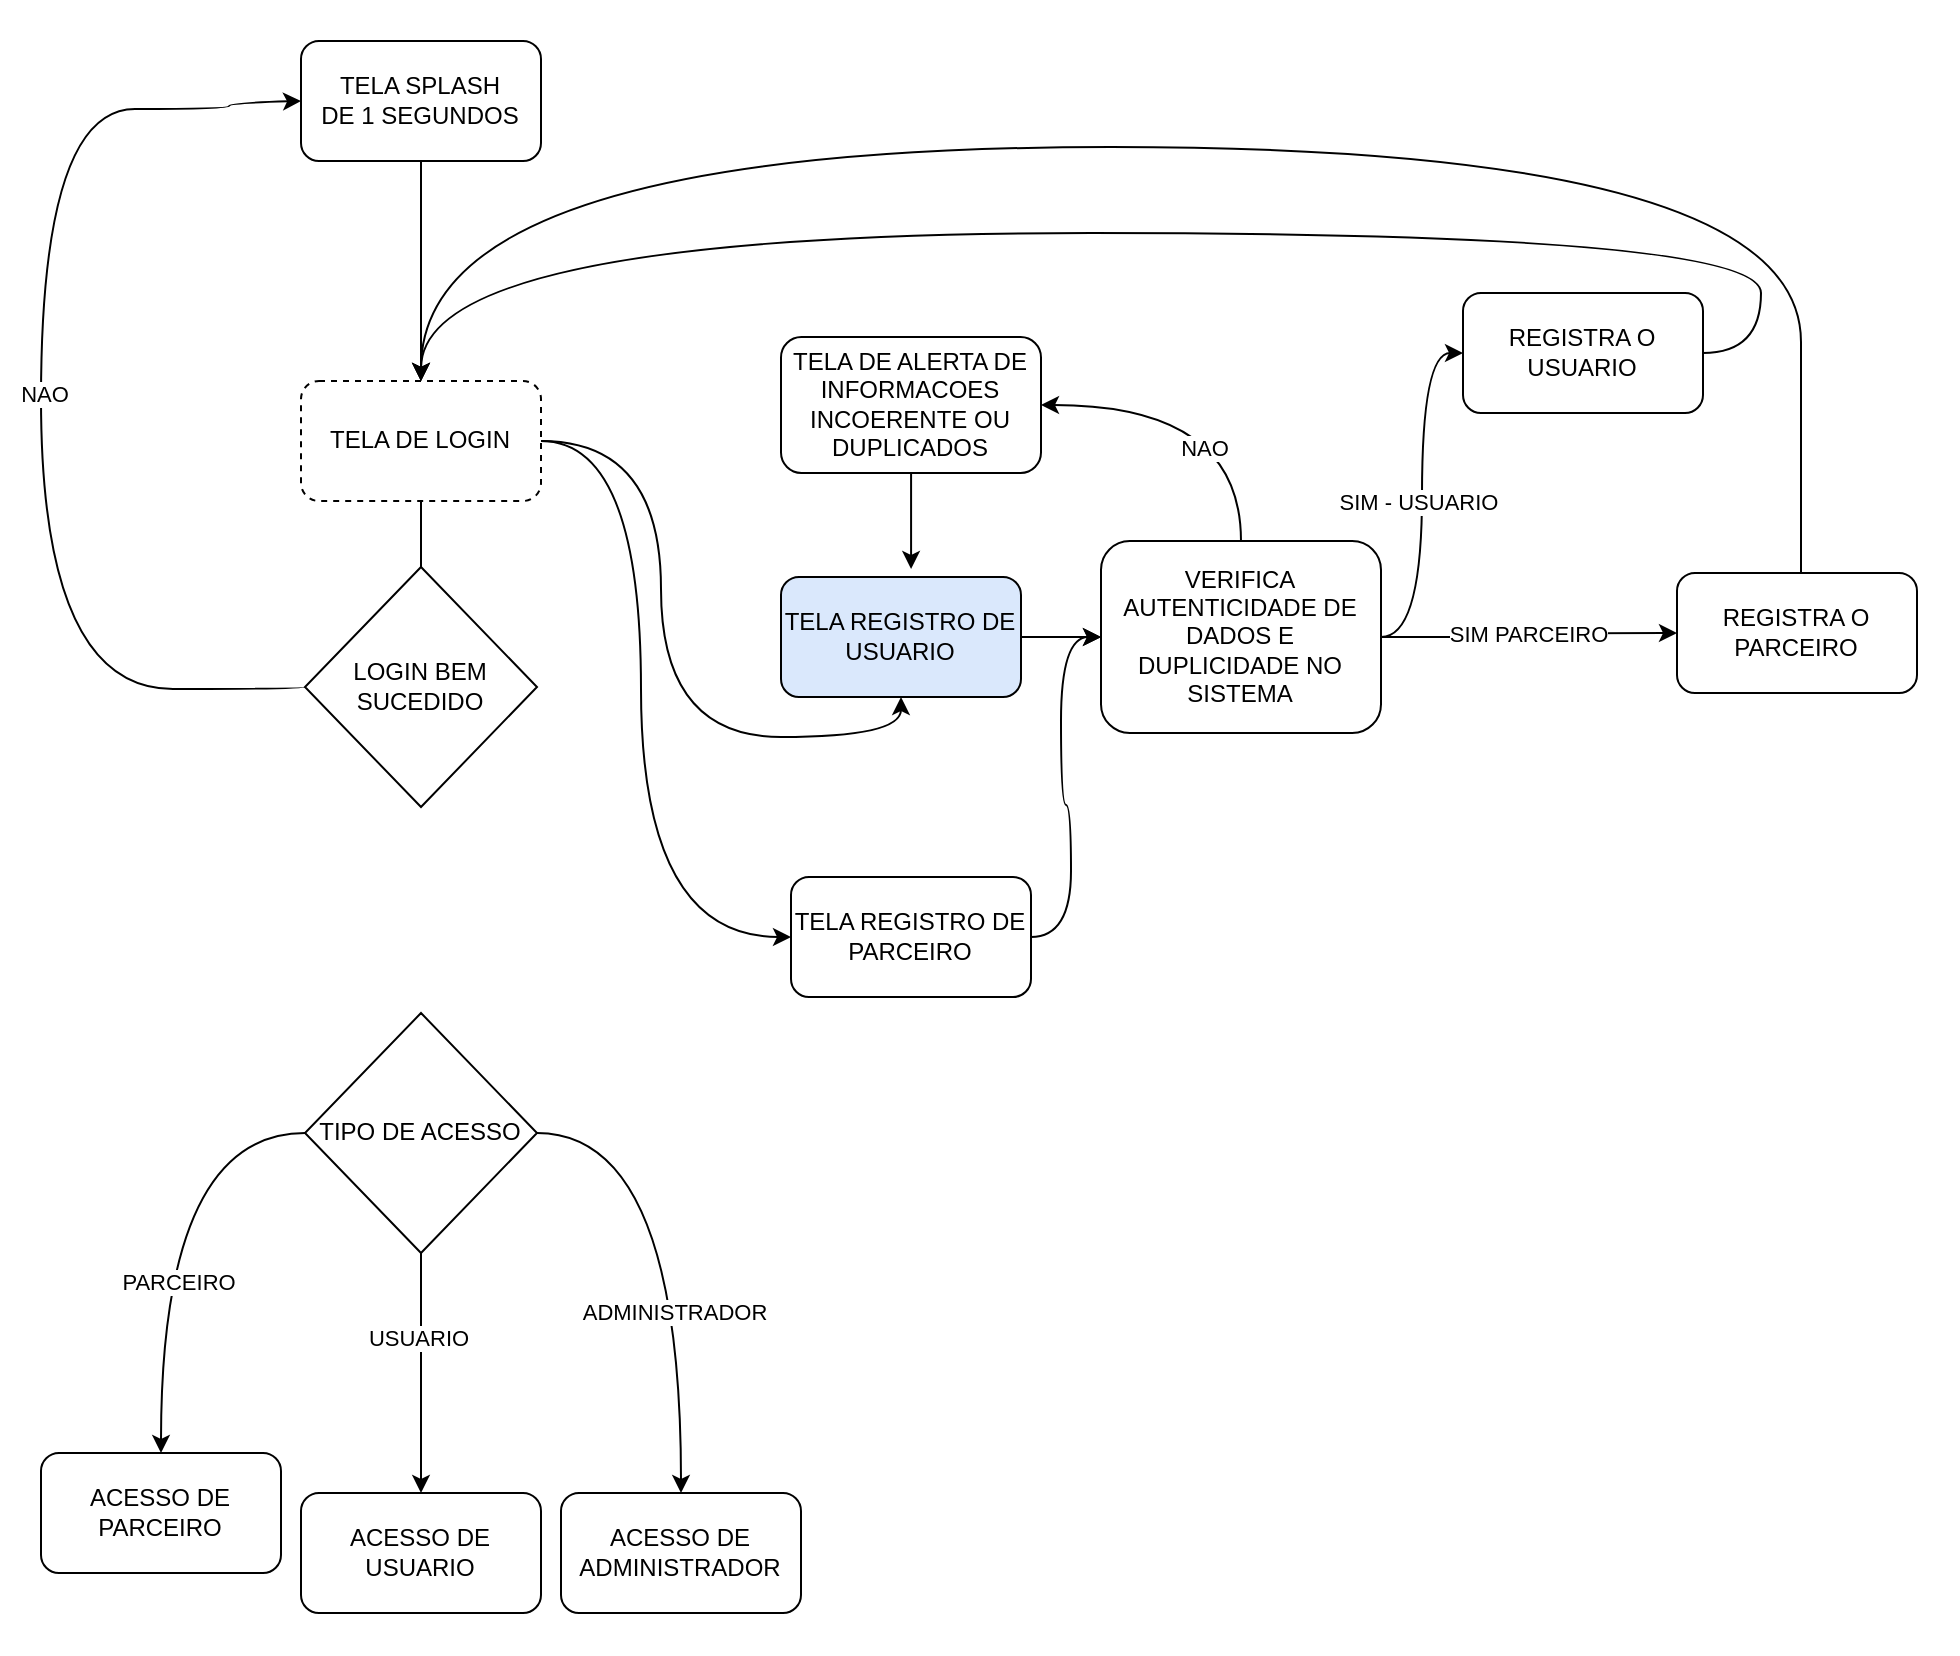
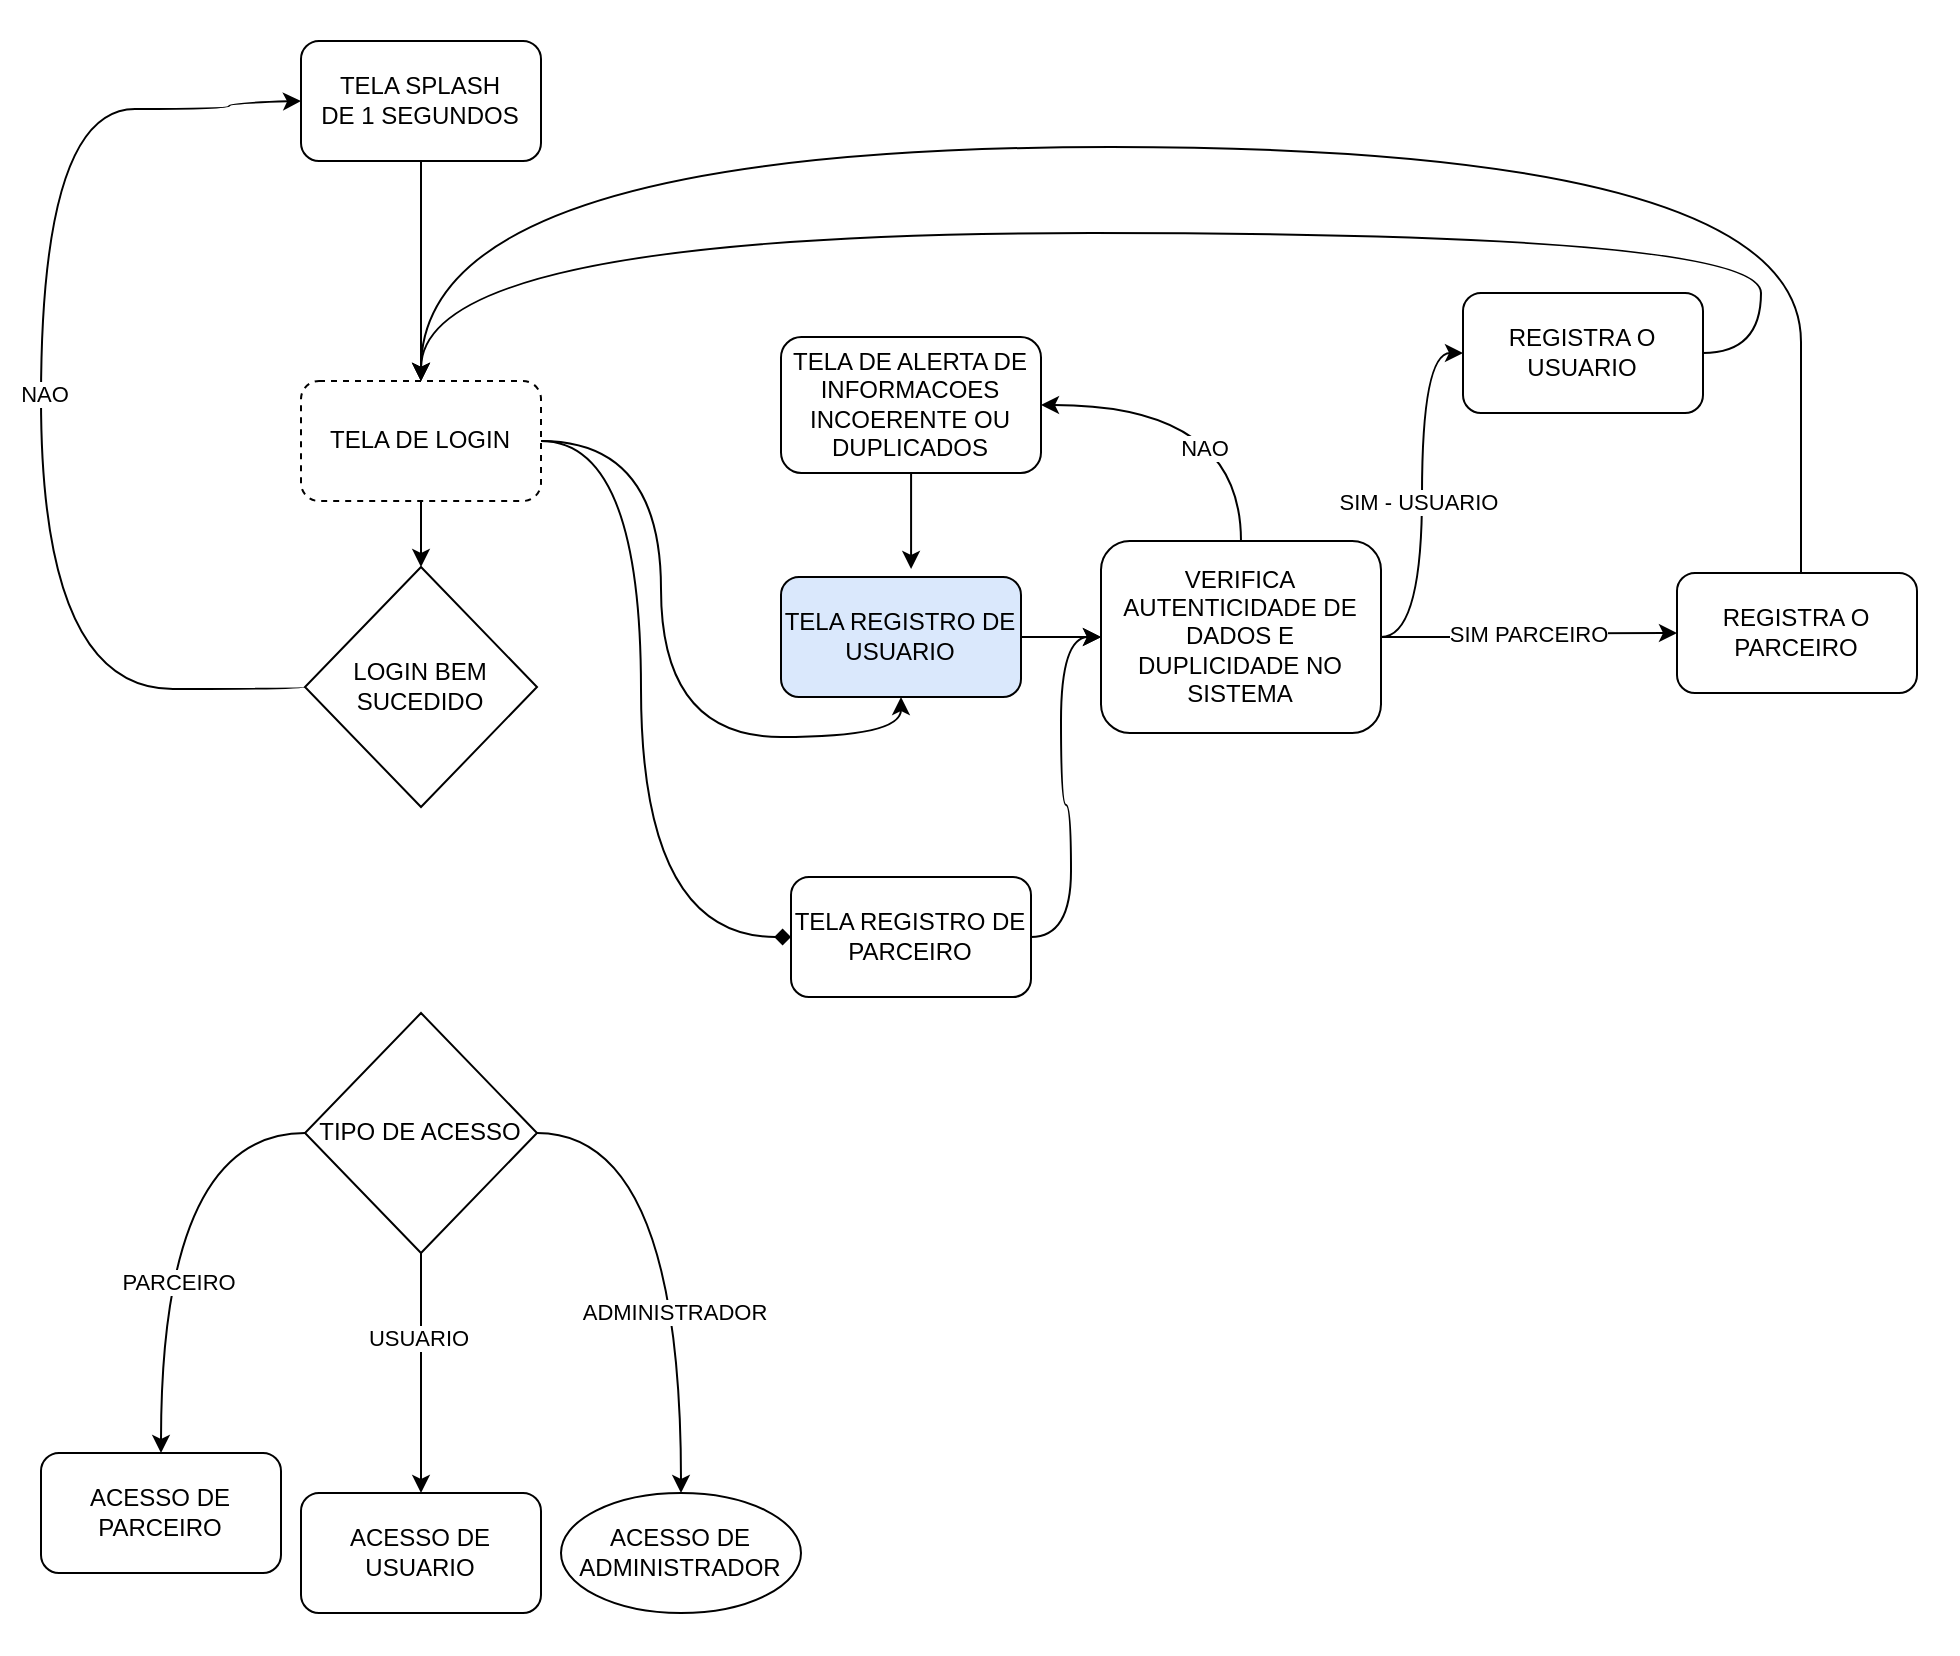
edge "TELA DE LOGIN" -- "LOGIN BEM SUCEDIDO": arrowhead none -> classic
edge "TELA DE LOGIN" -> "TELA REGISTRO DE PARCEIRO": arrowhead classic -> diamond
node "ACESSO DE ADMINISTRADOR": shape rounded rectangle -> ellipse
